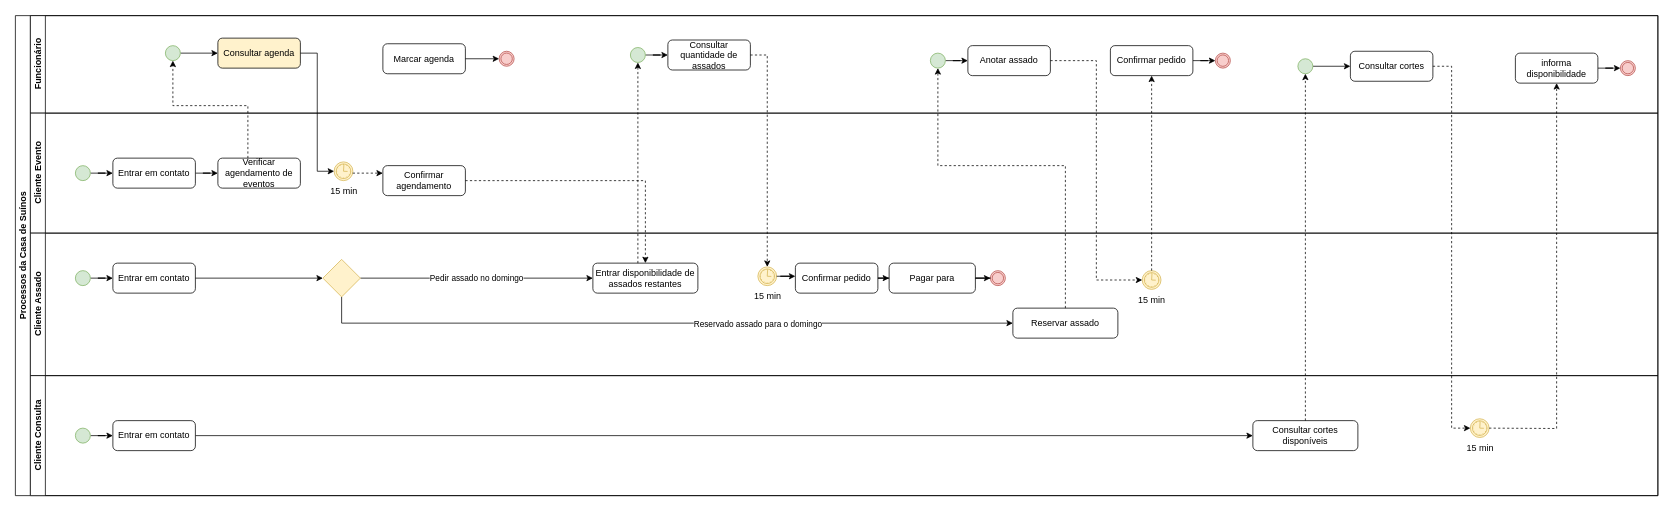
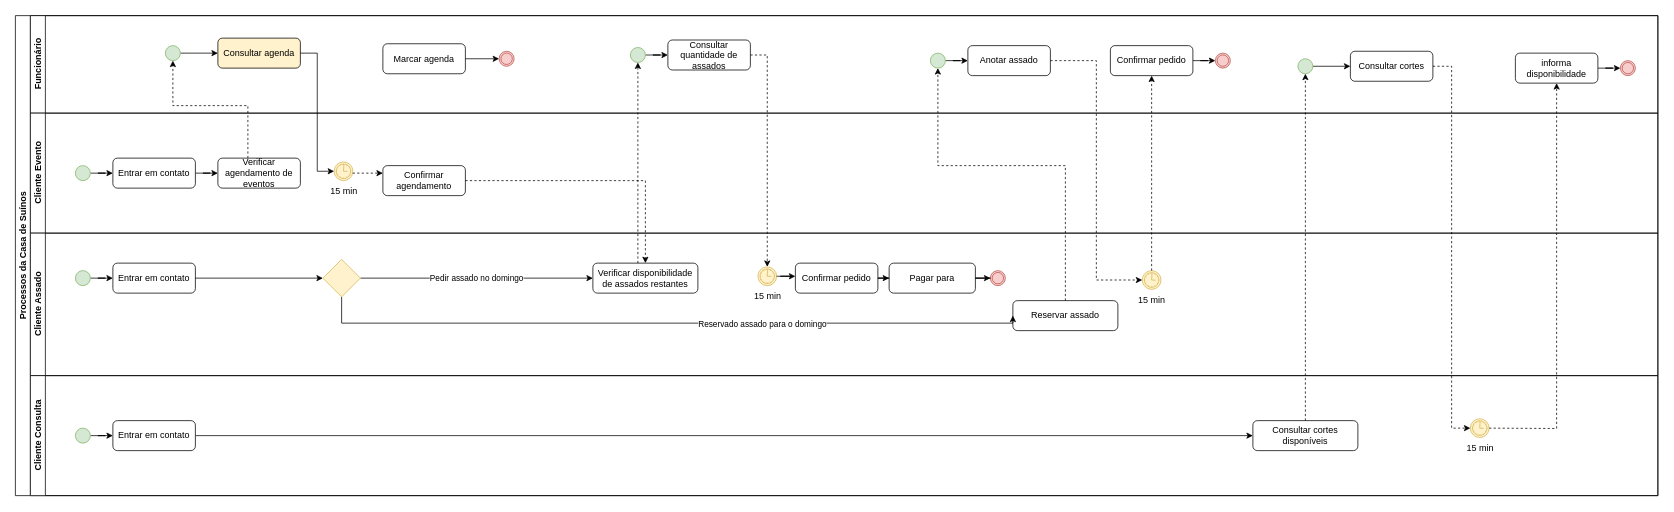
node "Entrar disponibilidade de assados restantes": label "Entrar disponibilidade de assados restantes" -> "Verificar disponibilidade de assados restantes"
node "Reservar assado": moved (1065, 323) -> (1065, 315)
